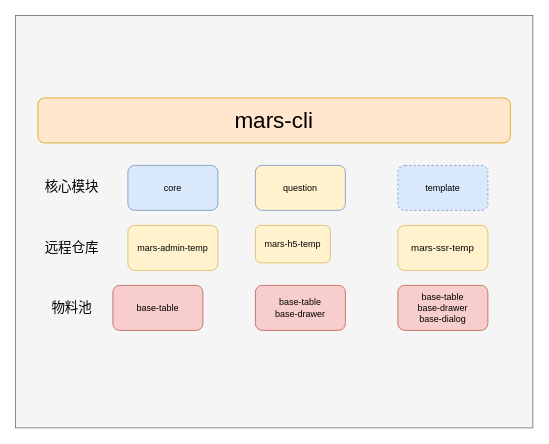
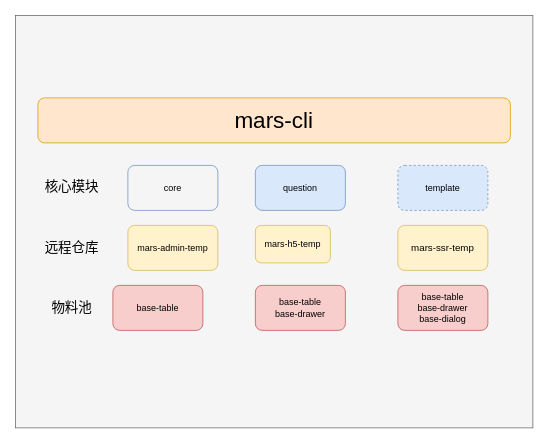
node "core": fillcolor #dae8fc -> #f5f5f5
node "question": fillcolor #fff2cc -> #dae8fc
